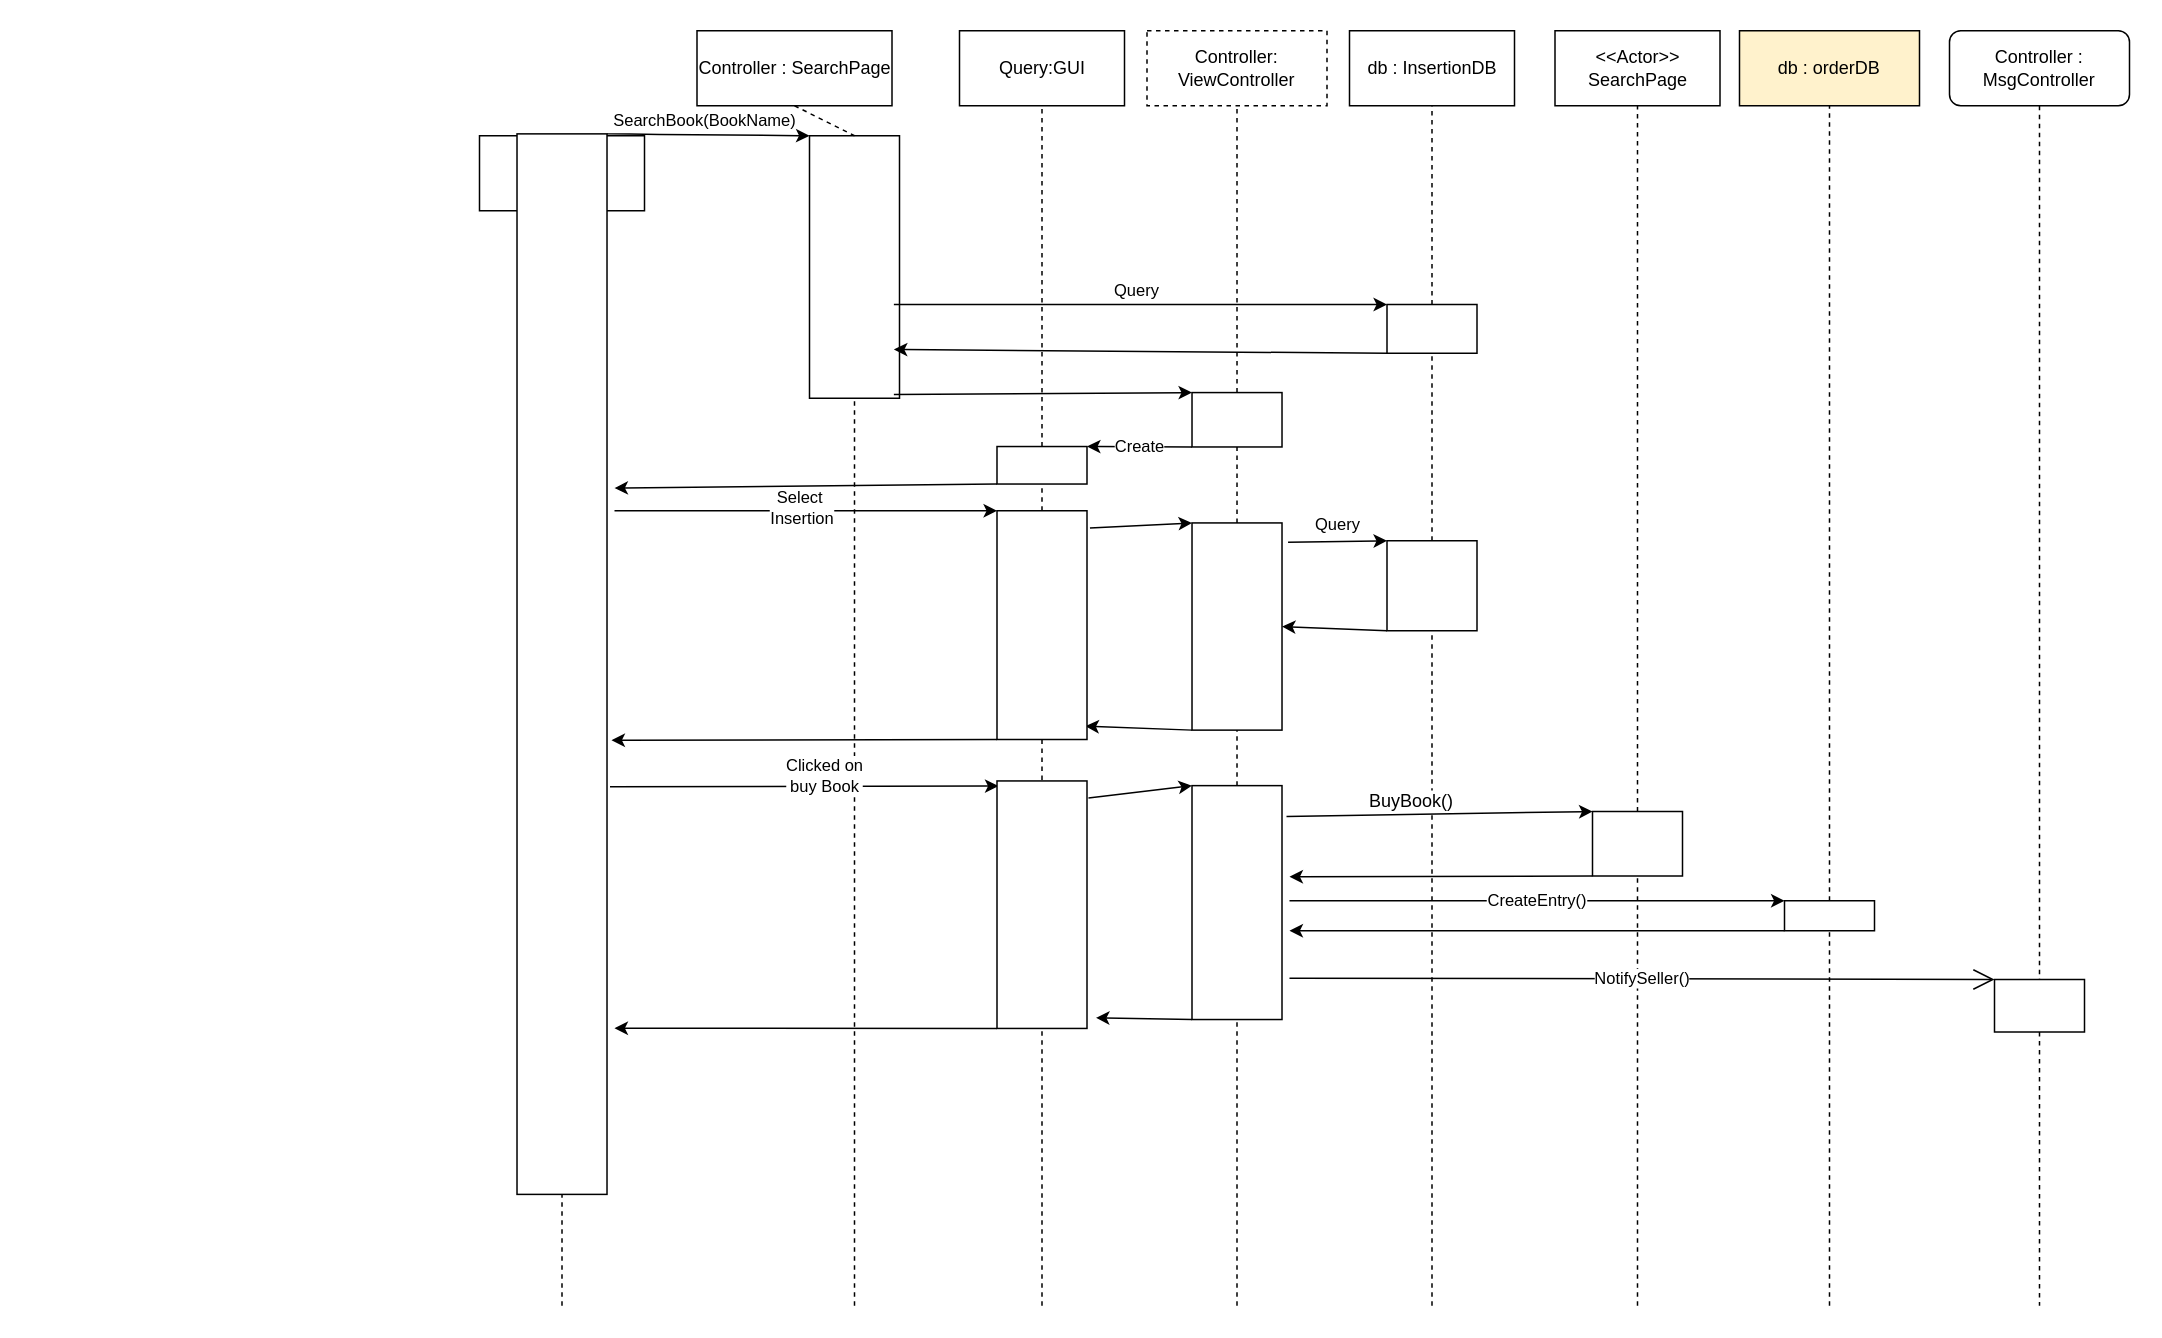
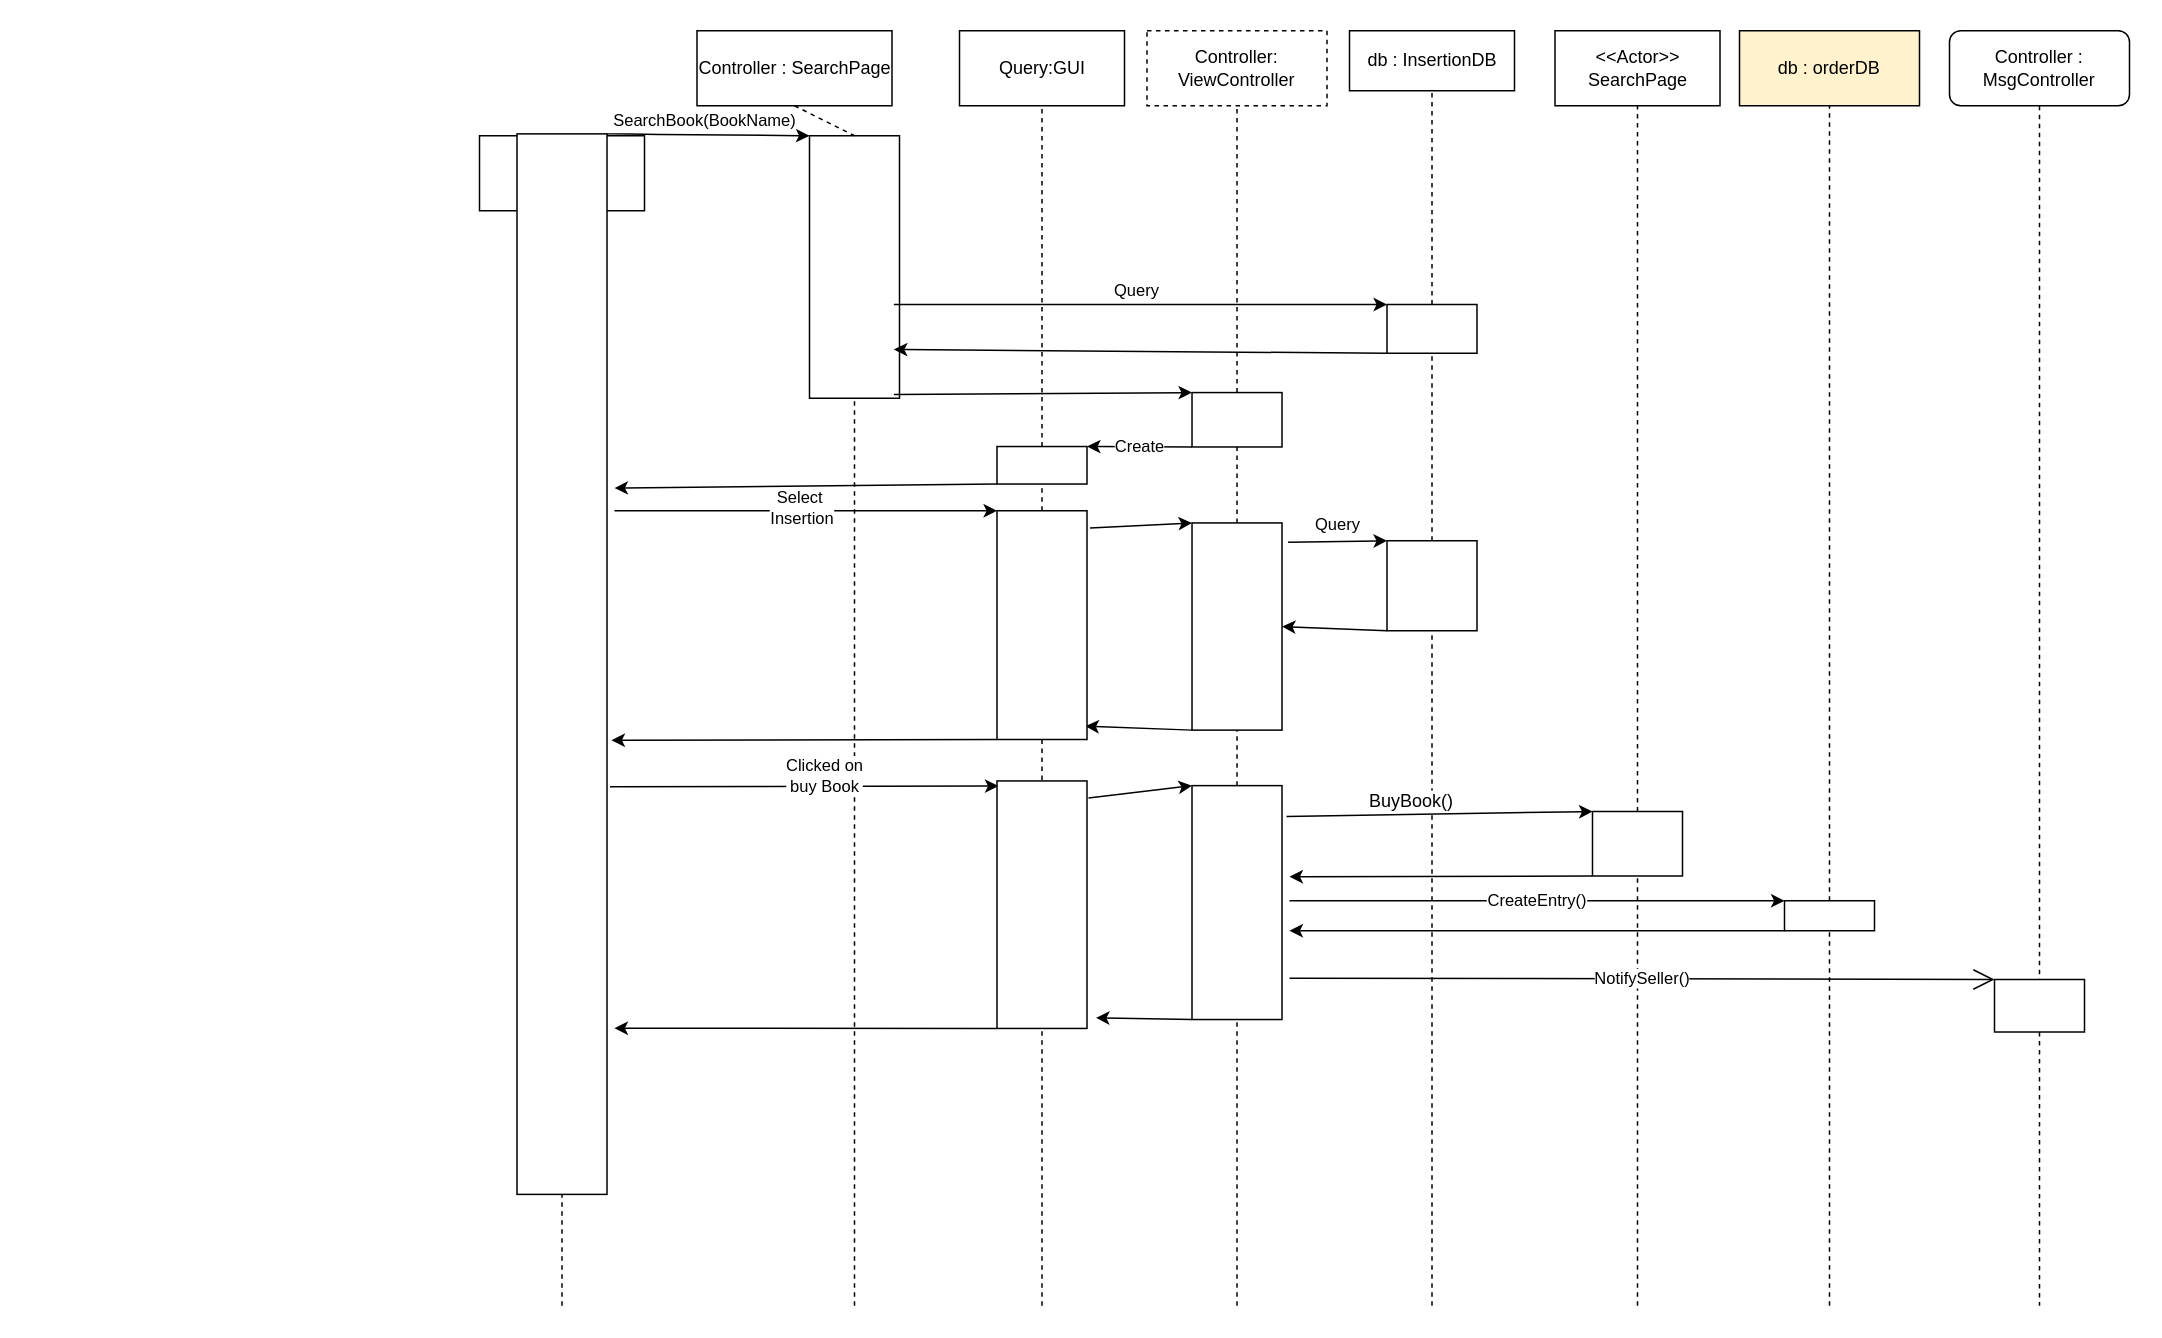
node "db : InsertionDB": size 165x75 -> 165x60
